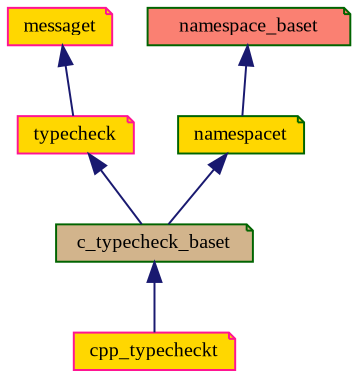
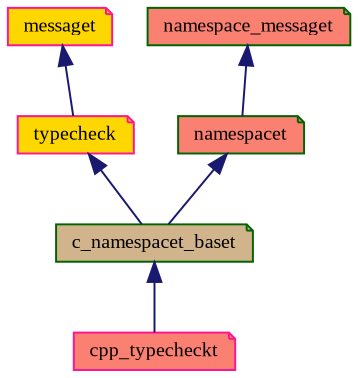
node "namespace_baset": label "namespace_baset" -> "namespace_messaget"
node "namespacet": fillcolor gold -> salmon
node "c_typecheck_baset": label "c_typecheck_baset" -> "c_namespacet_baset"
node "cpp_typecheckt": fillcolor gold -> salmon
